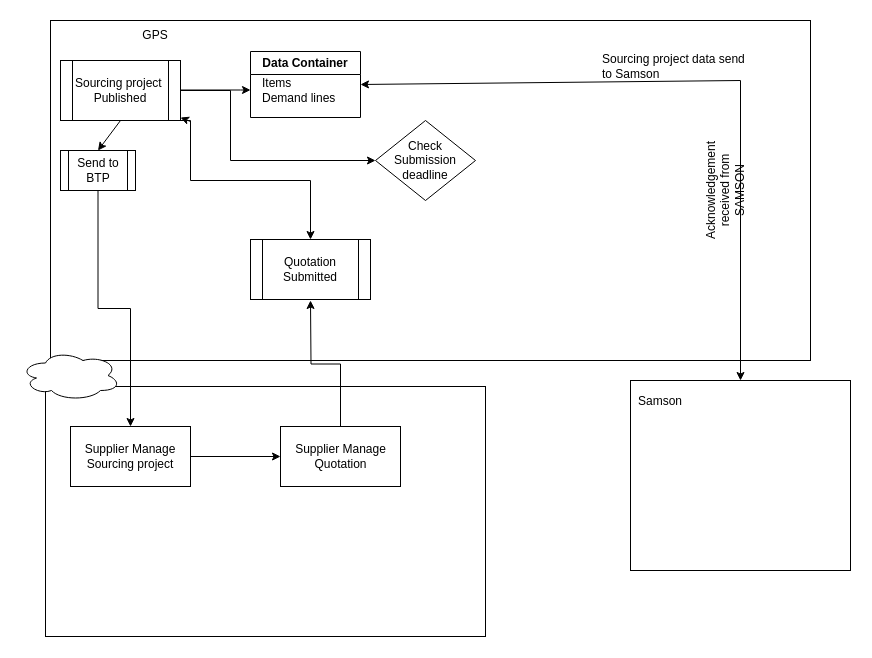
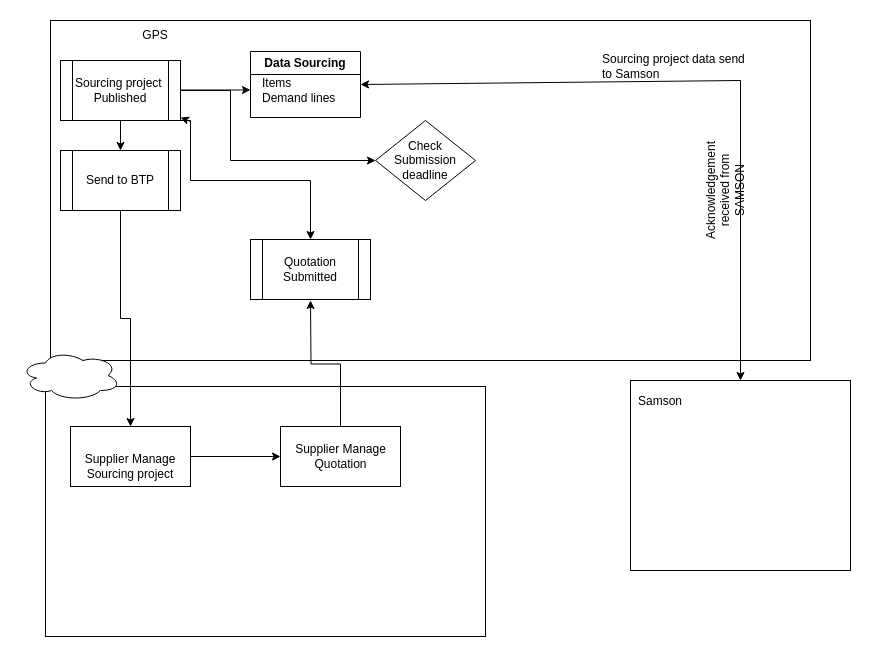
node "Data Container": label "Data Container" -> "Data Sourcing"
node "Send to BTP": size 75x40 -> 120x60
node "Supplier Manage Sourcing project": moved (131, 457) -> (131, 467)
